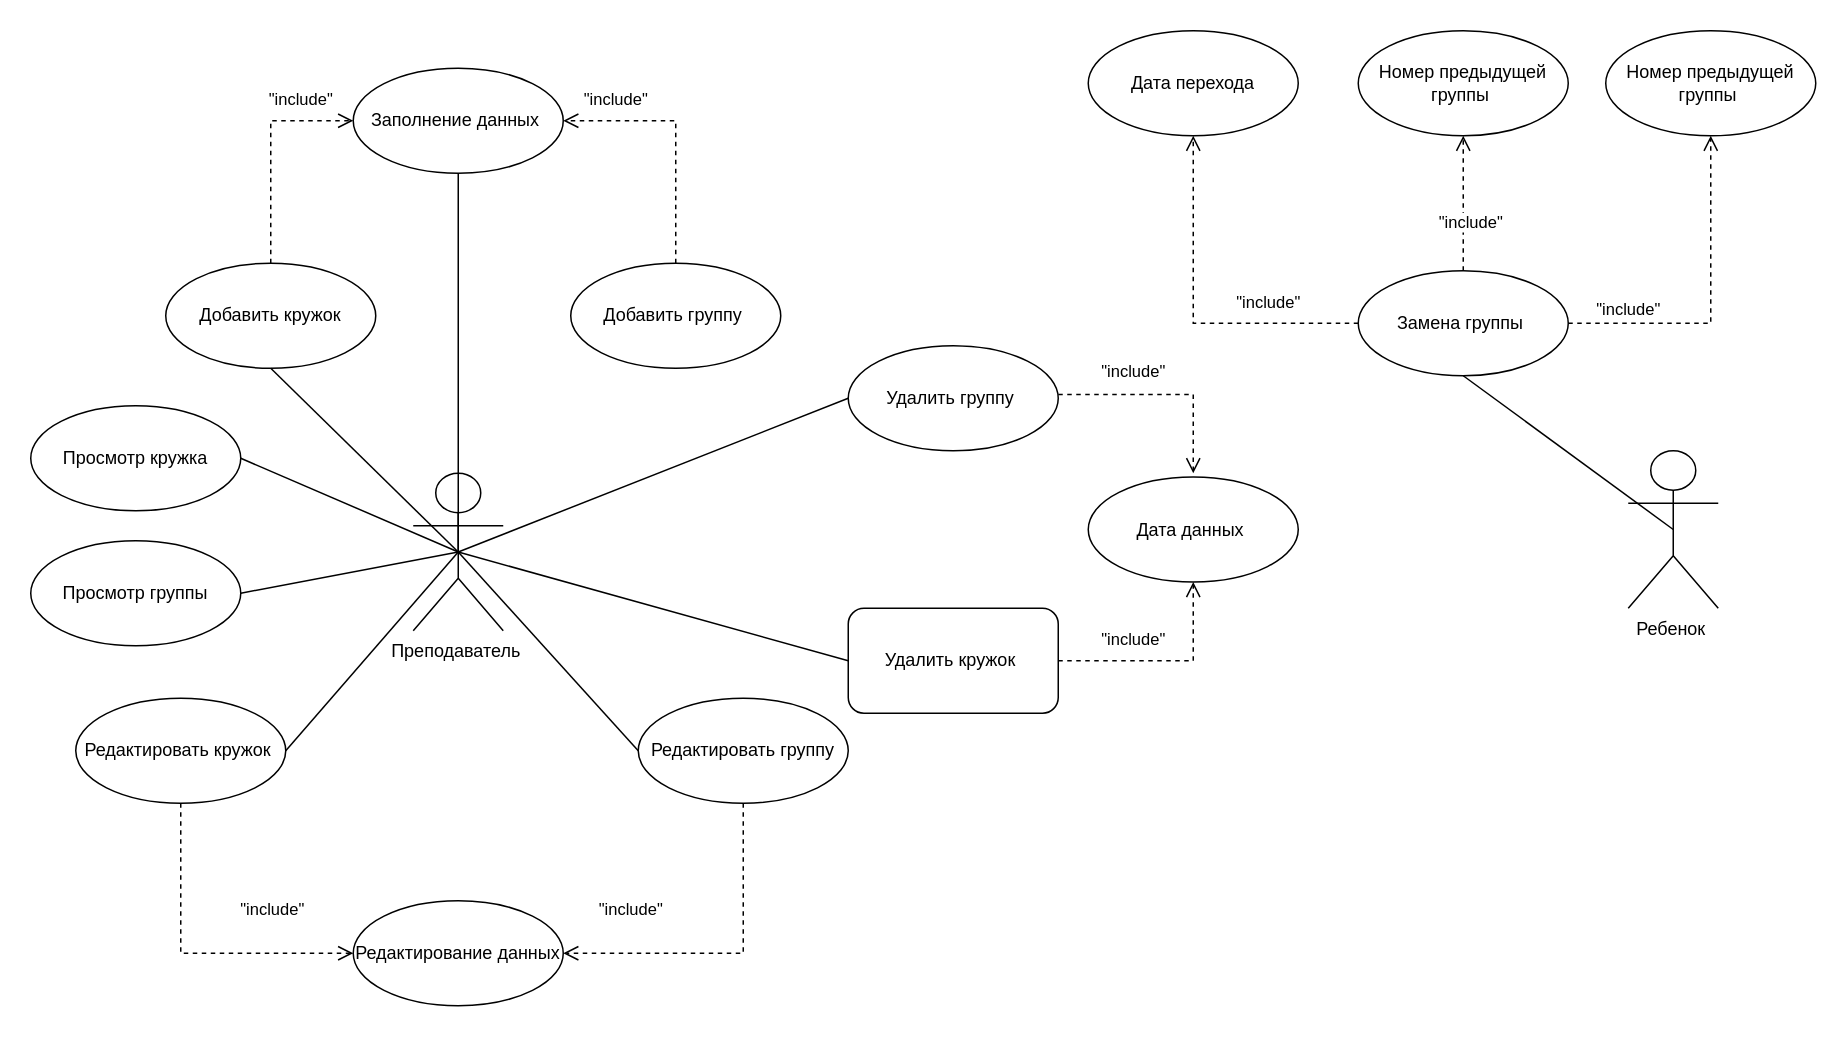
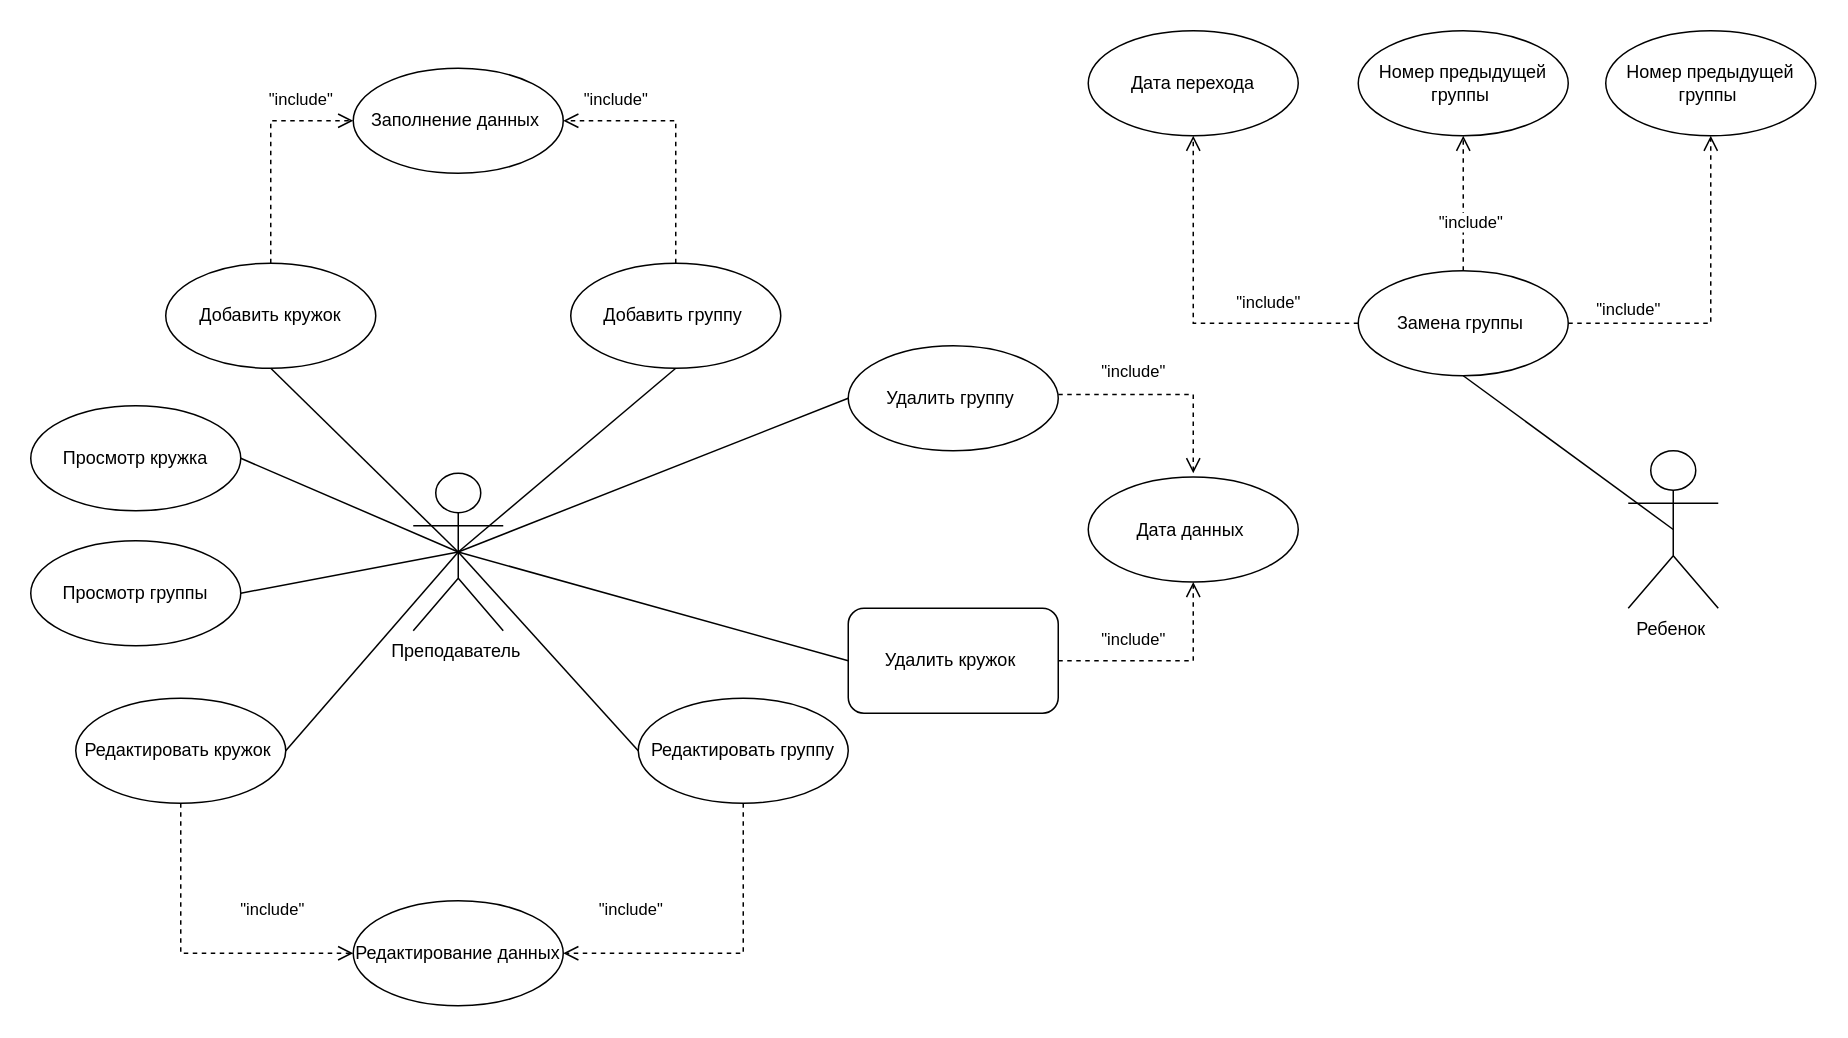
edge "Заполнение данных" -- "Преподаватель": now "Добавить группу" -- "Преподаватель"
